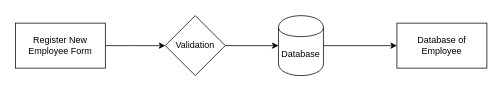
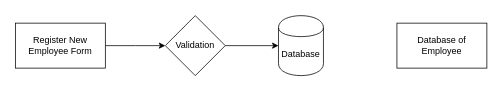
edge "Database" -> "Database of Employee": removed
